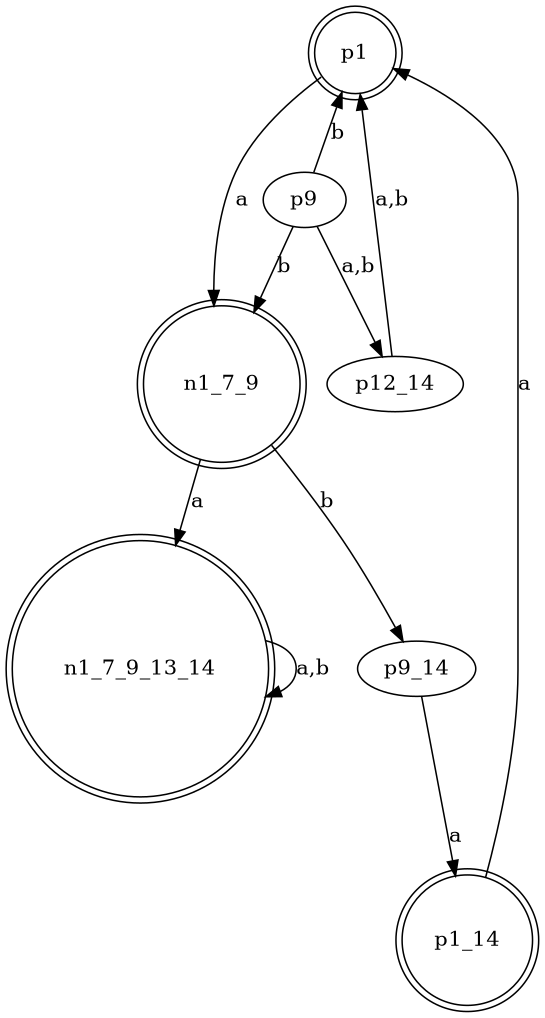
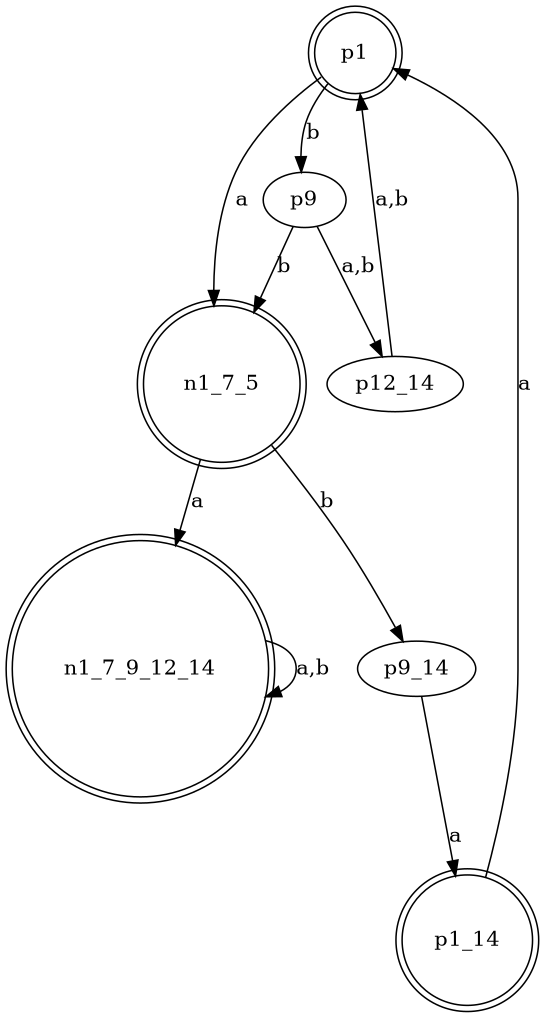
edge "p9" -> "p1": reversed
node "n1_7_9": label "n1_7_9" -> "n1_7_5"
node "n1_7_9_13_14": label "n1_7_9_13_14" -> "n1_7_9_12_14"
